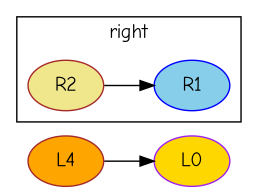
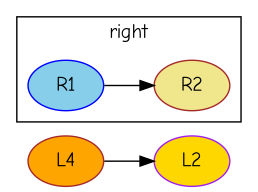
edge "R2" -> "R1": reversed
node "L0": label "L0" -> "L2"
